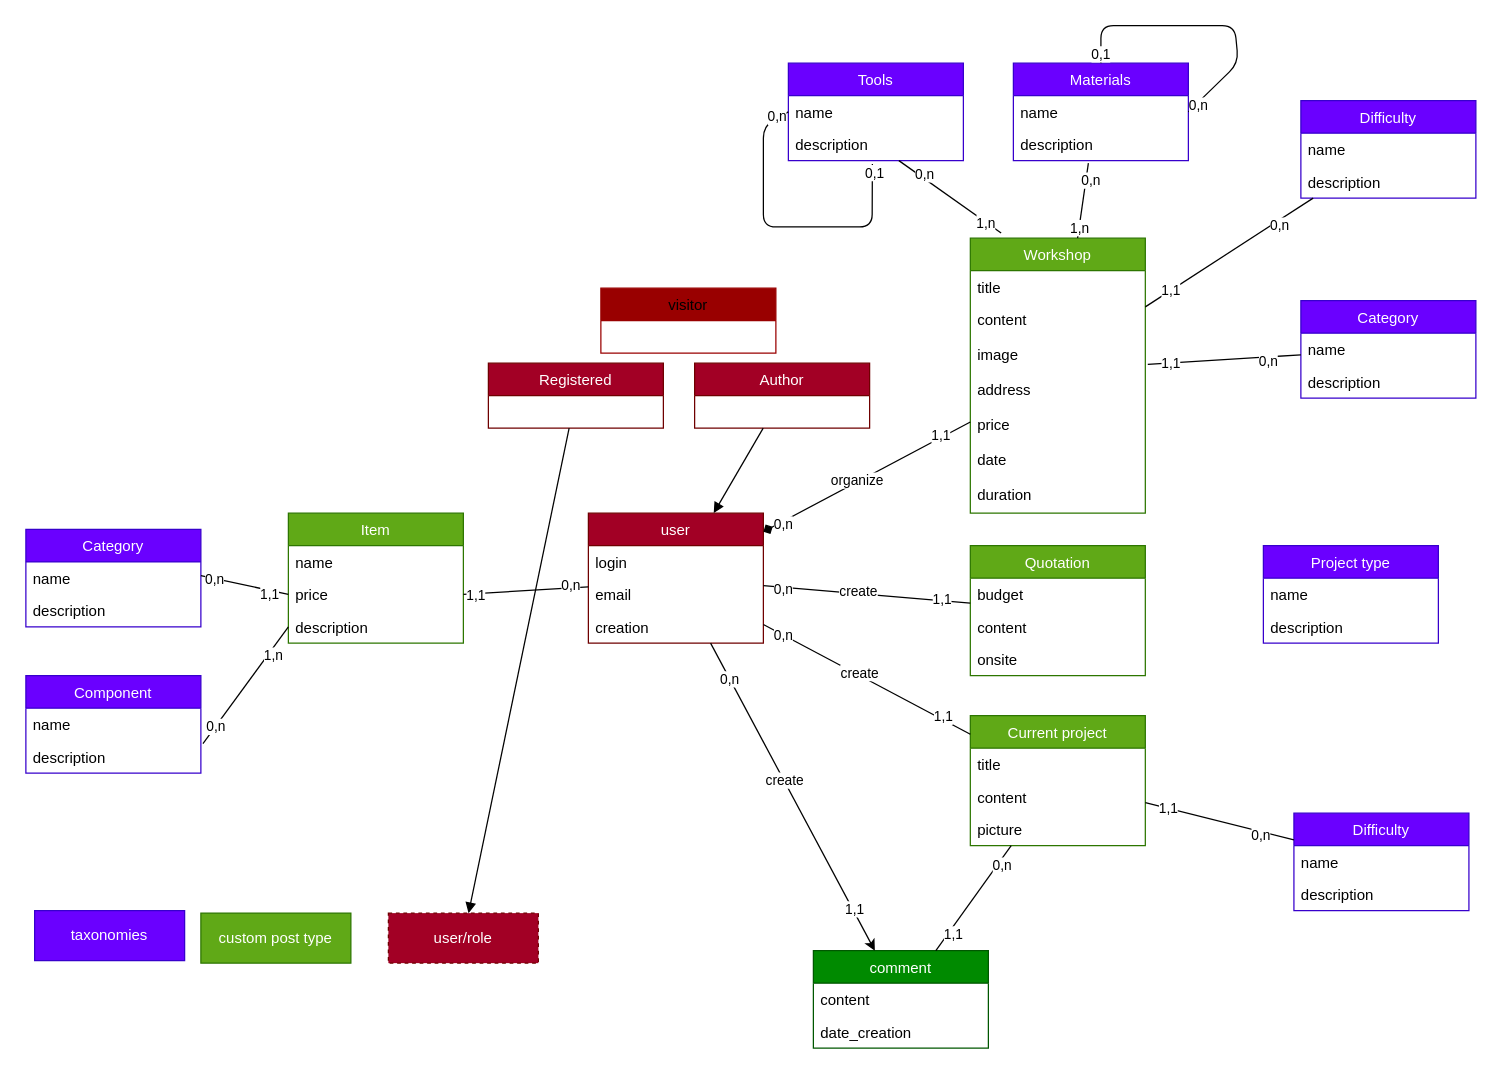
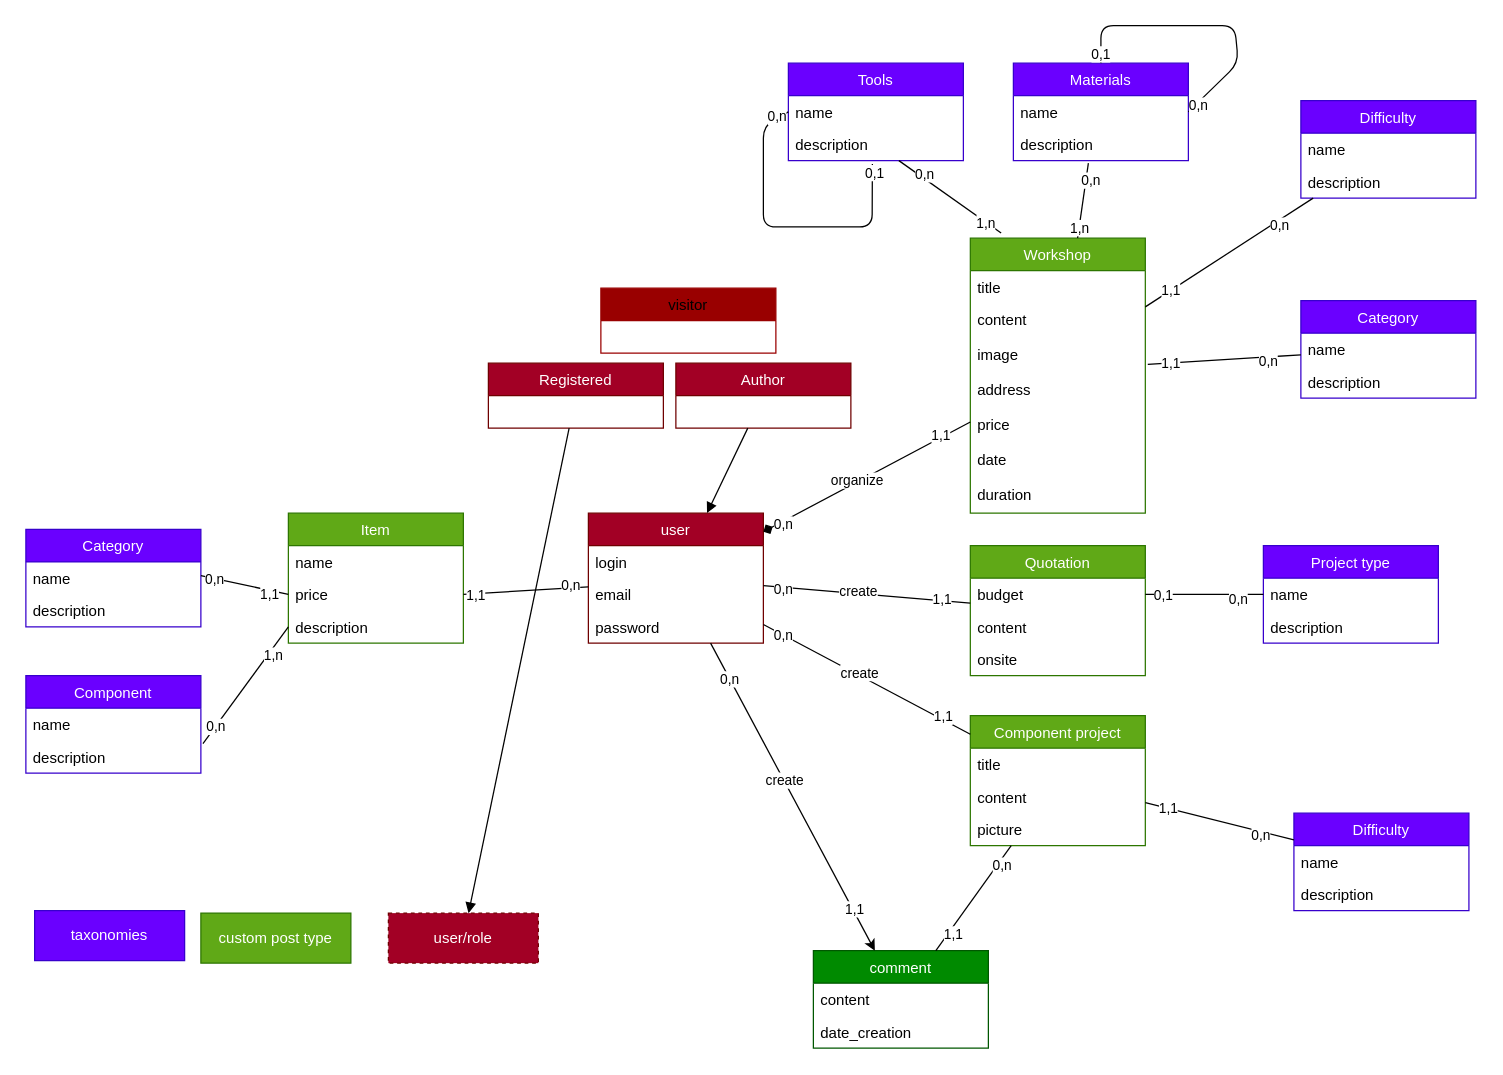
node "Author": moved (782, 396) -> (763, 396)
edge "budget" -- "Project type": added, labels "0,1", "0,n"
node "creation": label "creation" -> "password"
node "Current project": label "Current project" -> "Component project"
